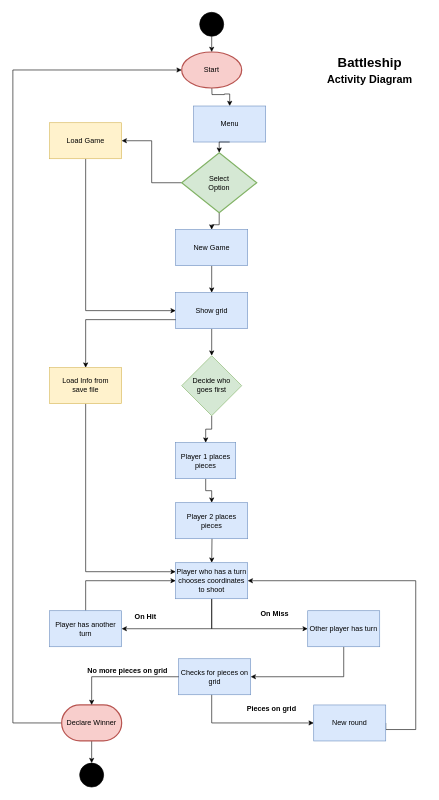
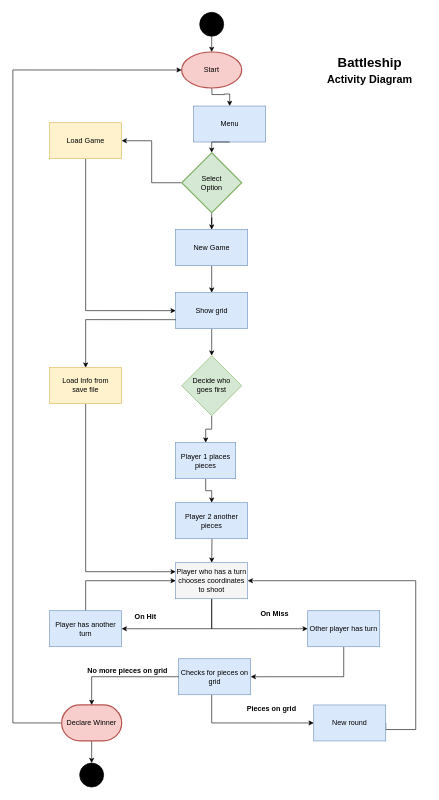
node "Select Option": size 75x60 -> 60x60
node "Player 2 places pieces": label "Player 2 places pieces" -> "Player 2 another pieces"
node "Player who has a turn chooses coordinates to shoot": fillcolor #dae8fc -> #f5f5f5
